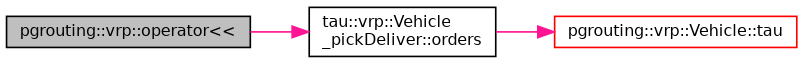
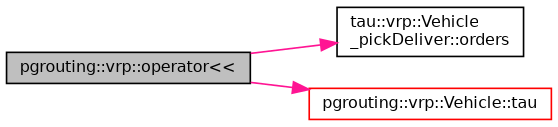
edge "tau::vrp::Vehicle _pickDeliver::orders" -> "pgrouting::vrp::Vehicle::tau": now "pgrouting::vrp::operator<<" -> "pgrouting::vrp::Vehicle::tau"
